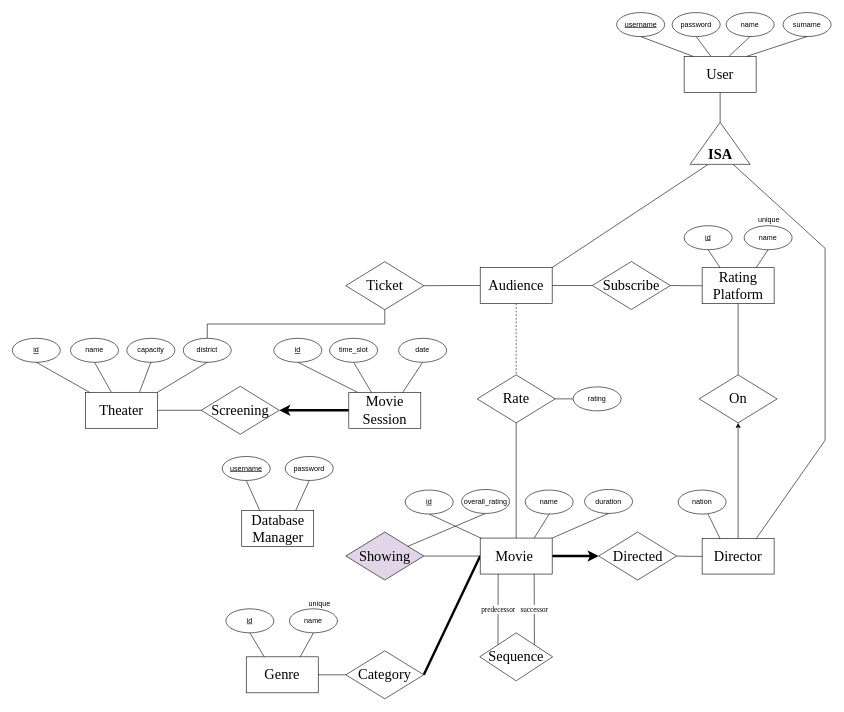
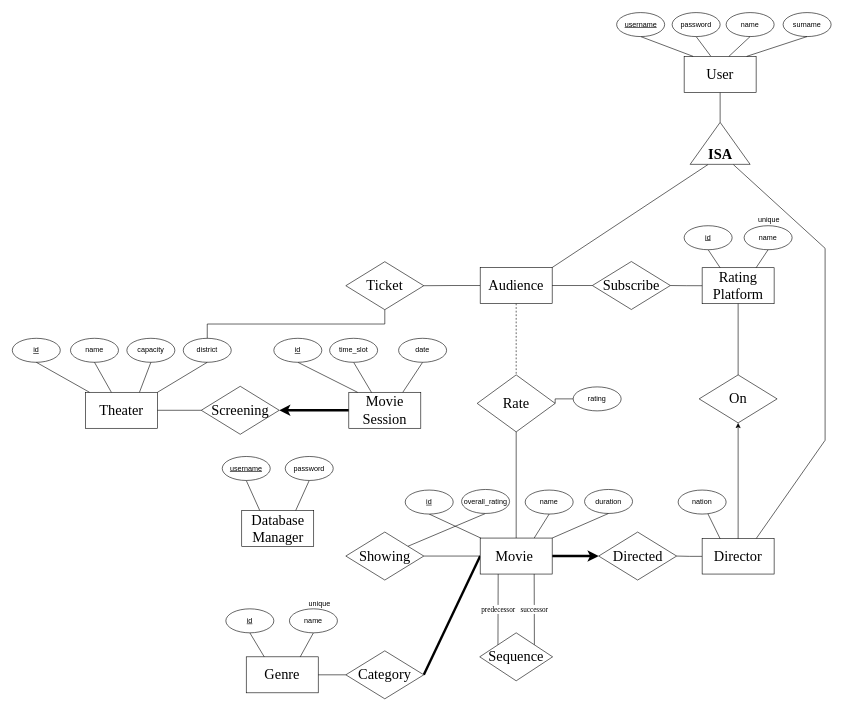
node "Rate": size 78x48 -> 78x57
node "Showing": fillcolor #e1d5e7 -> #ffffff
